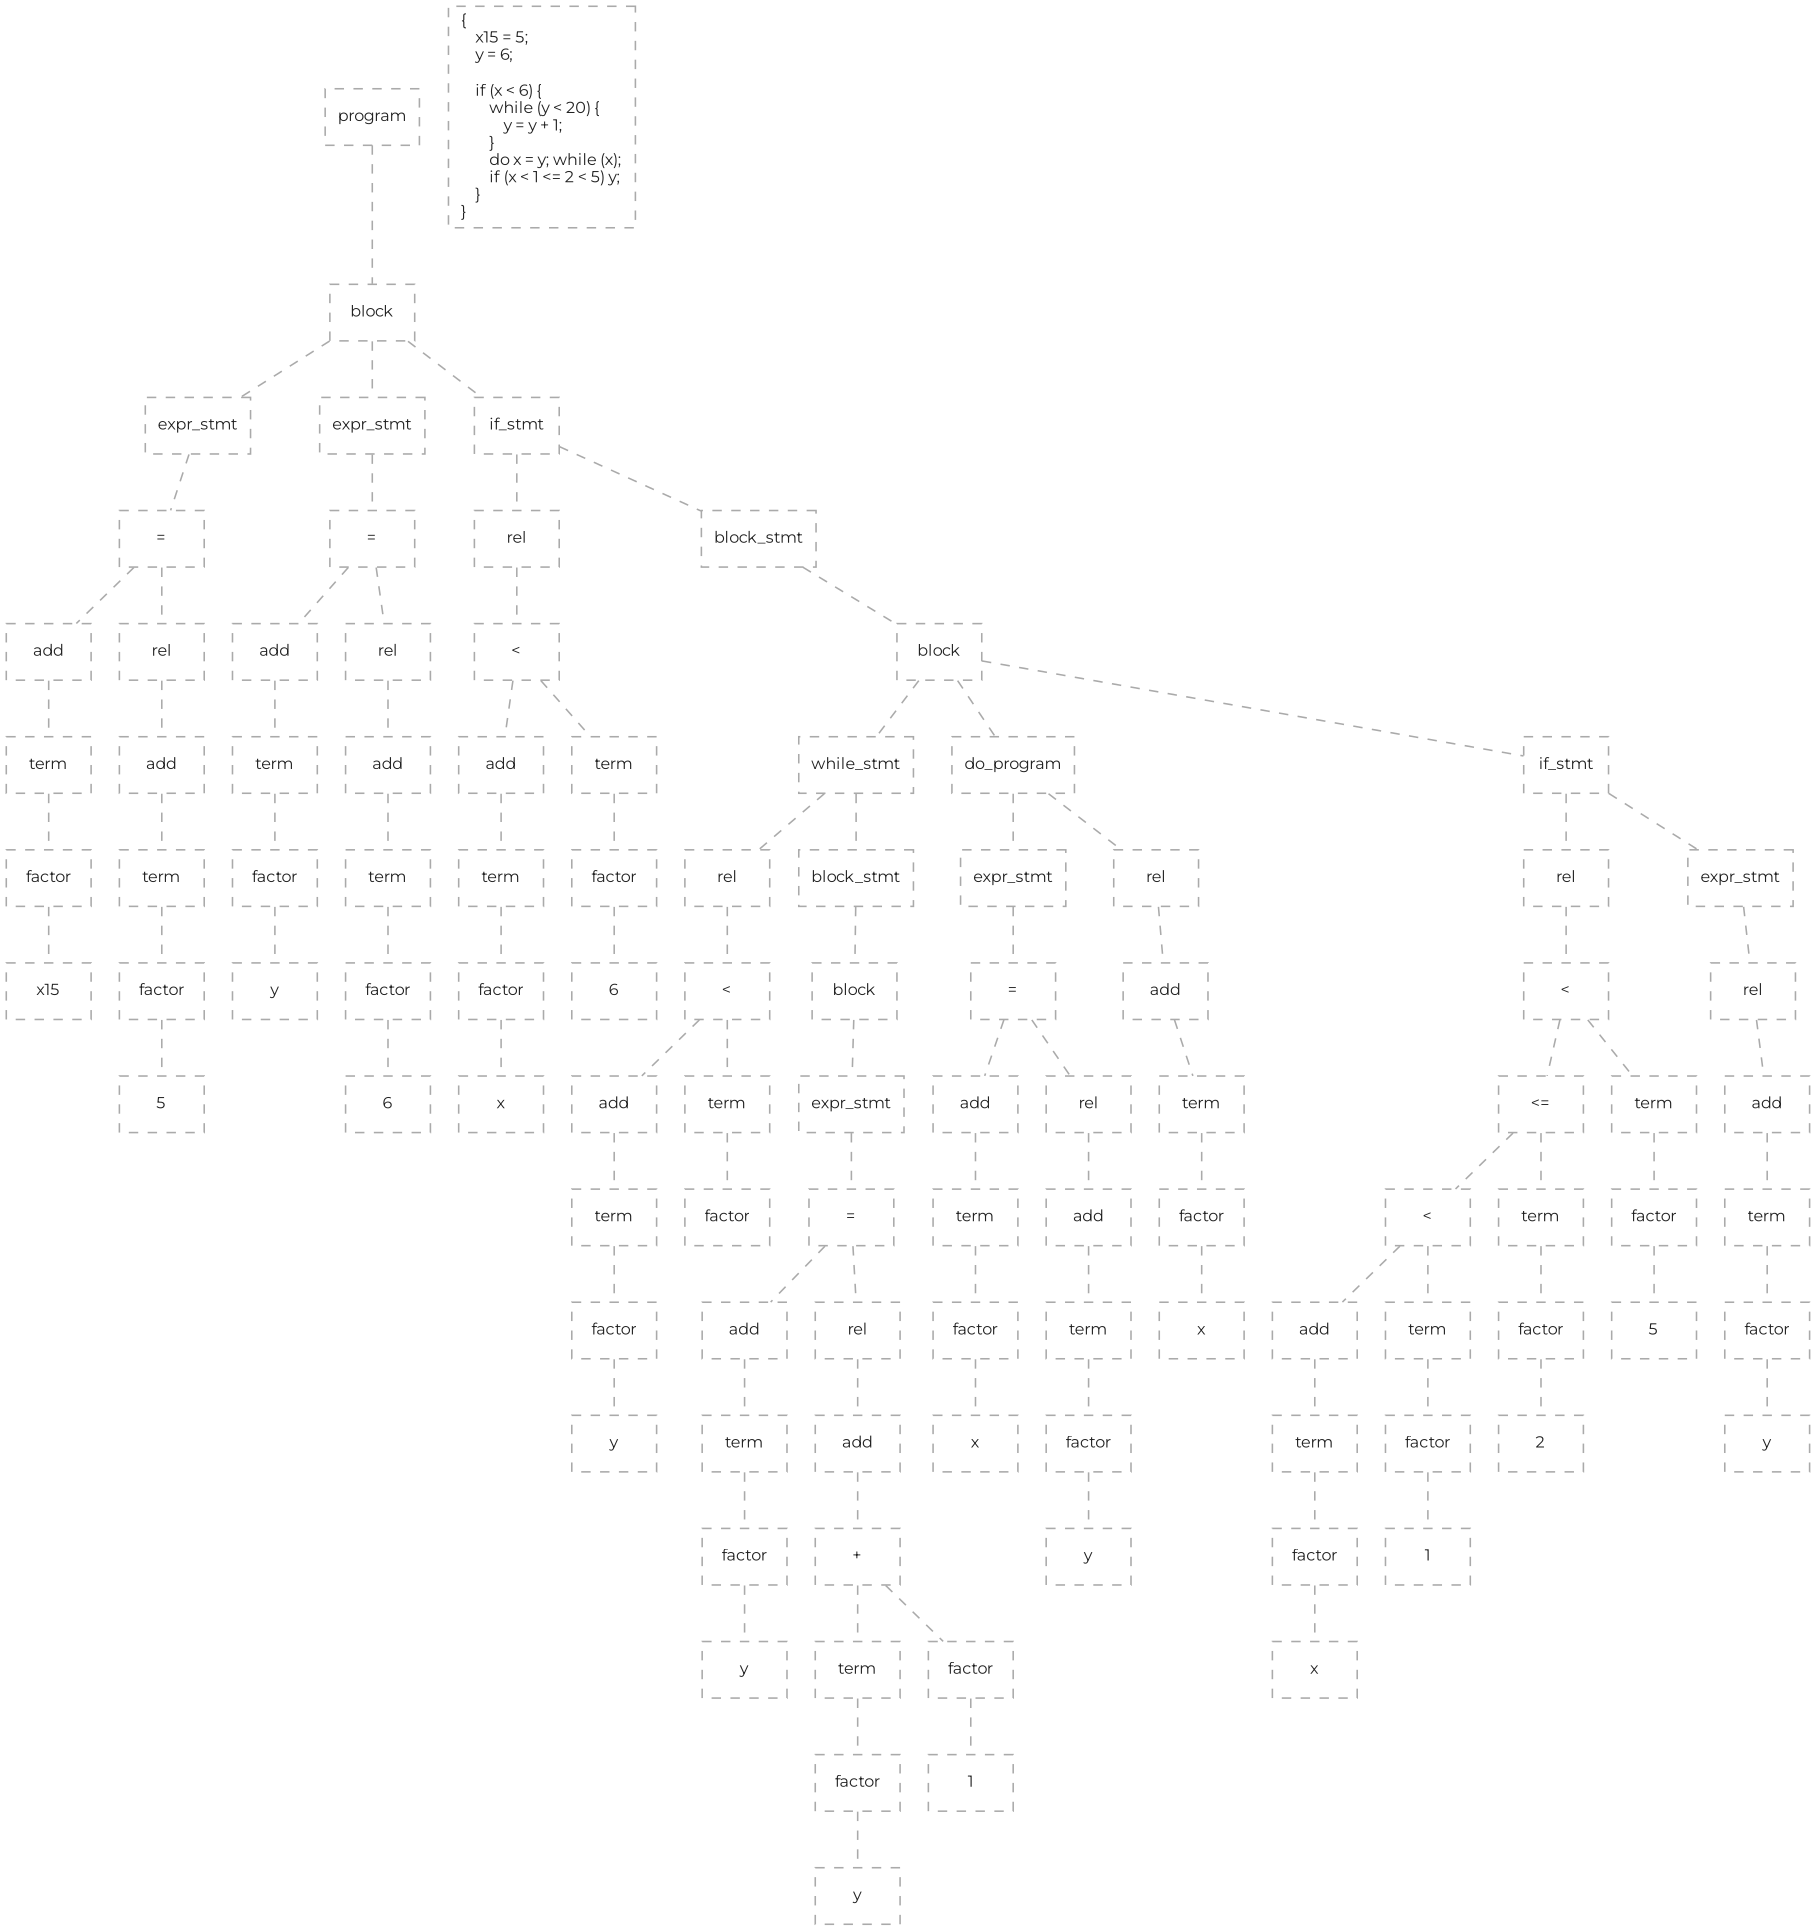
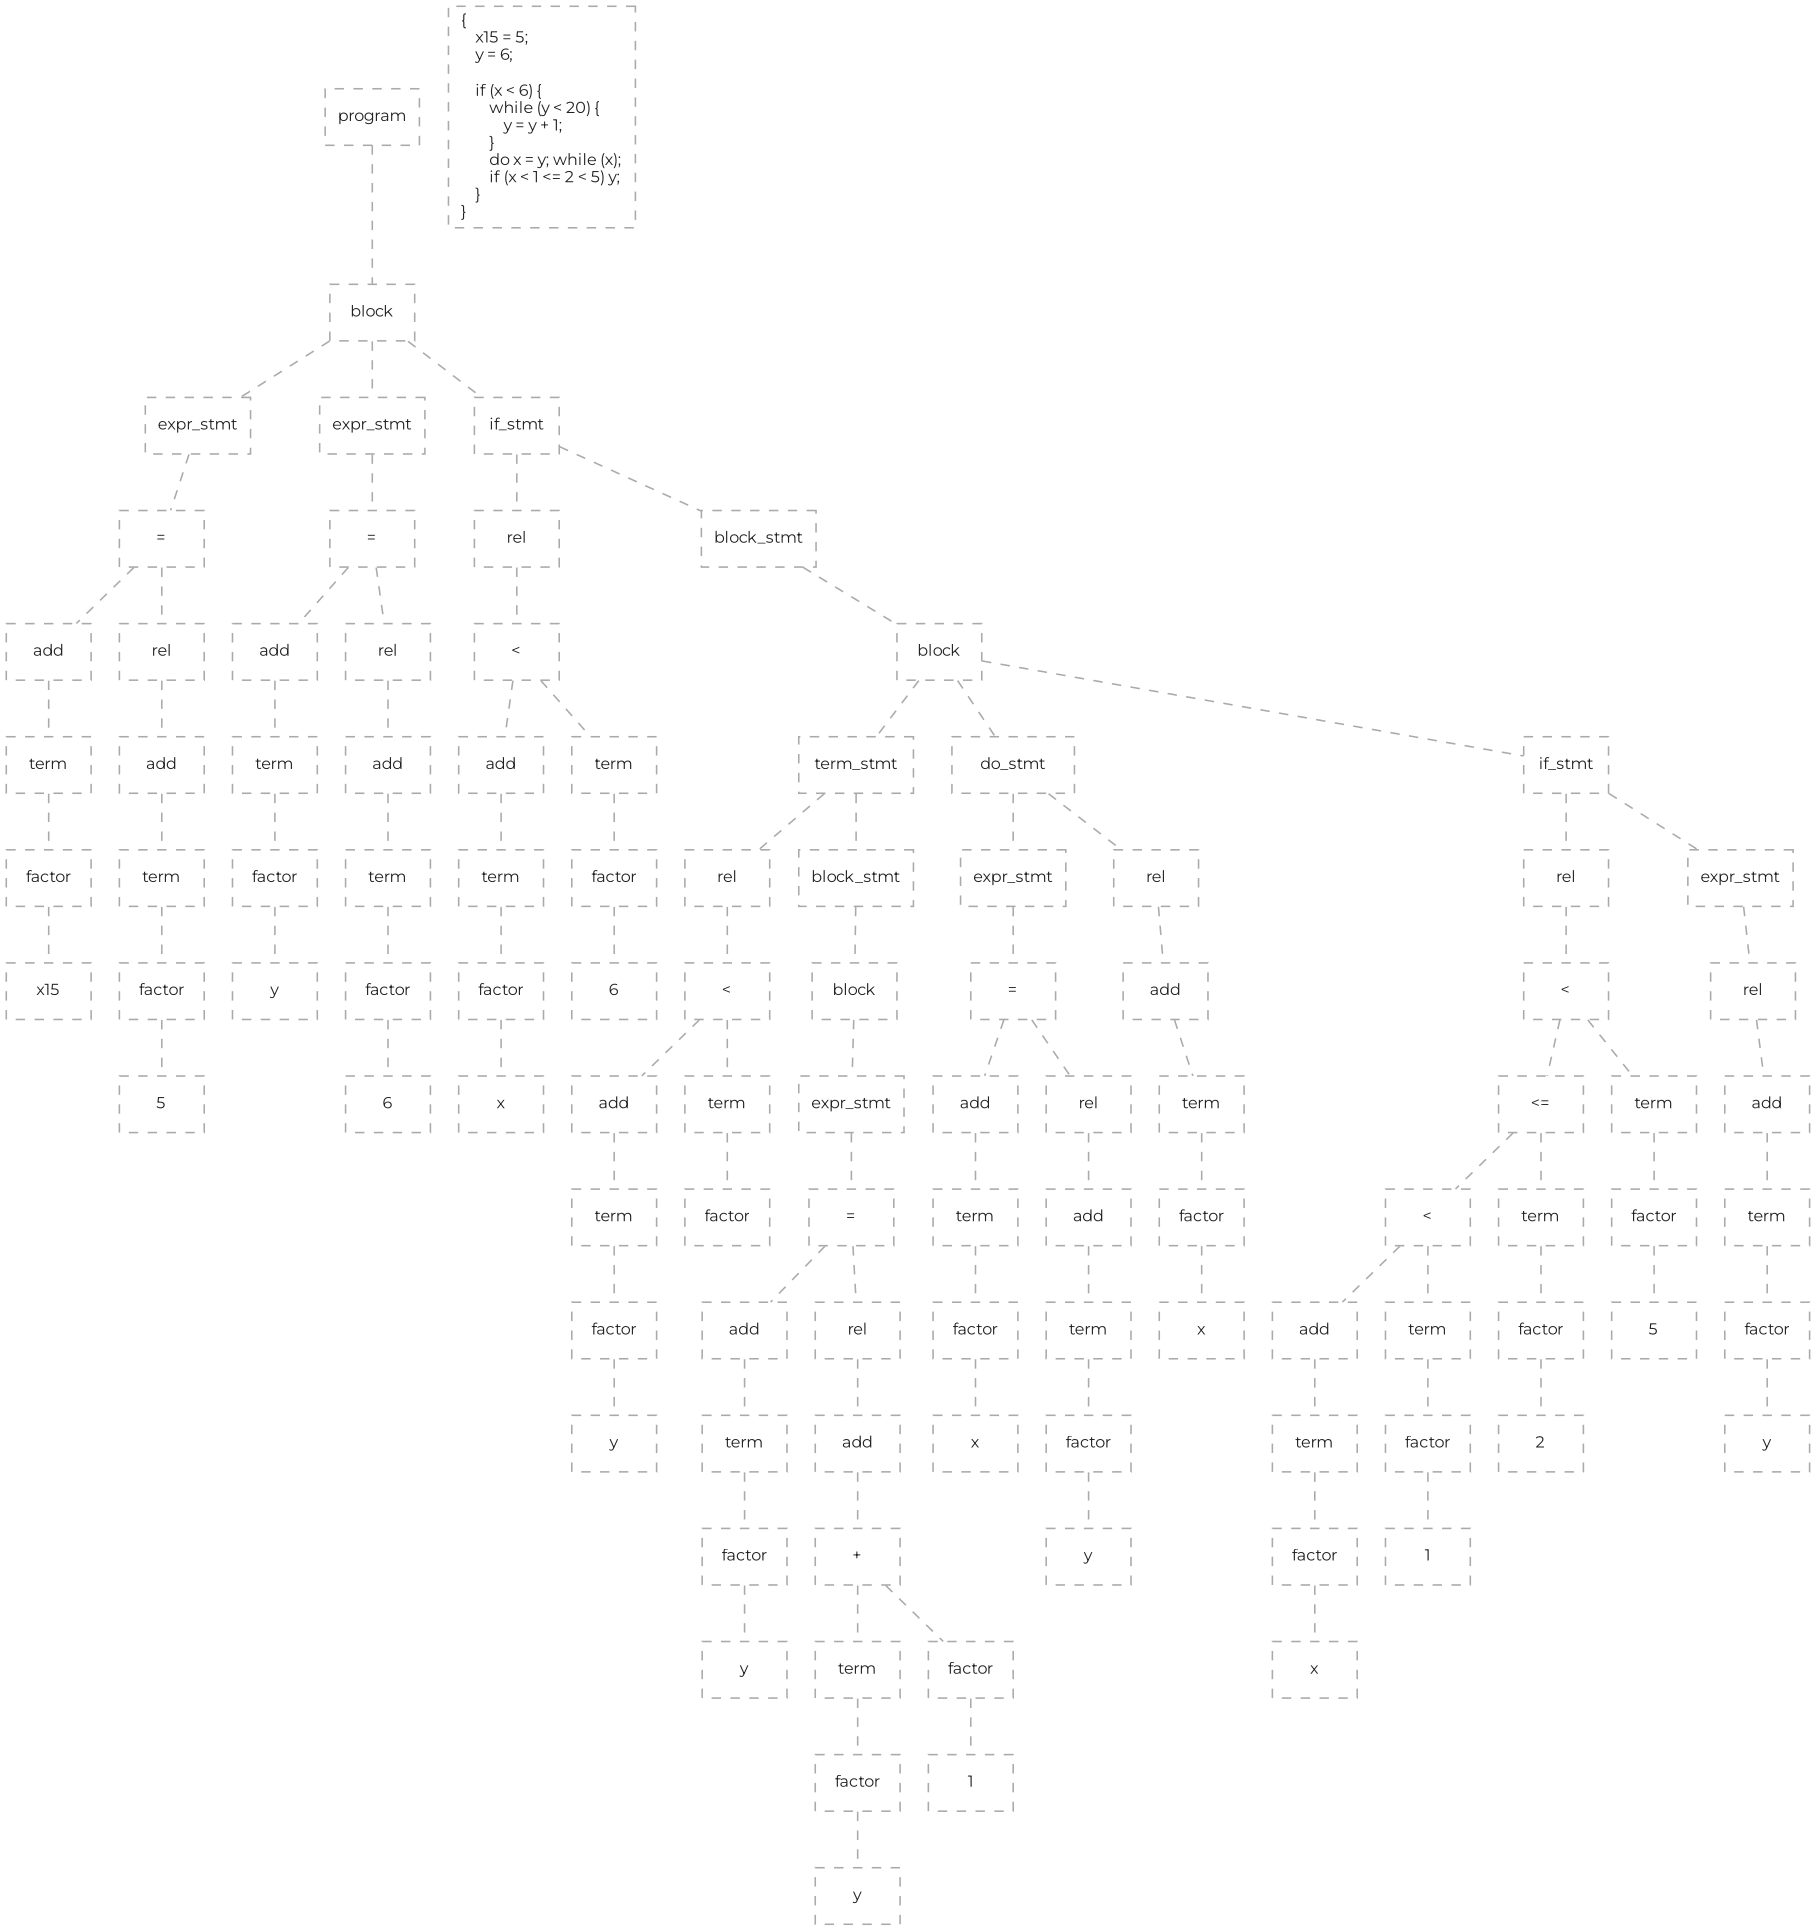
node "while_stmt": label "while_stmt" -> "term_stmt"
node "do_program": label "do_program" -> "do_stmt"
